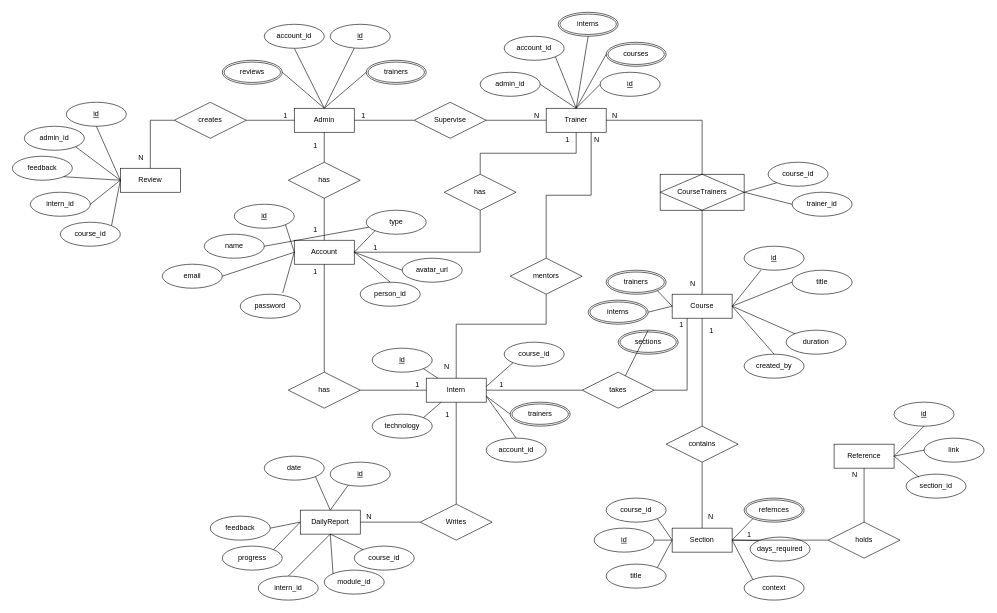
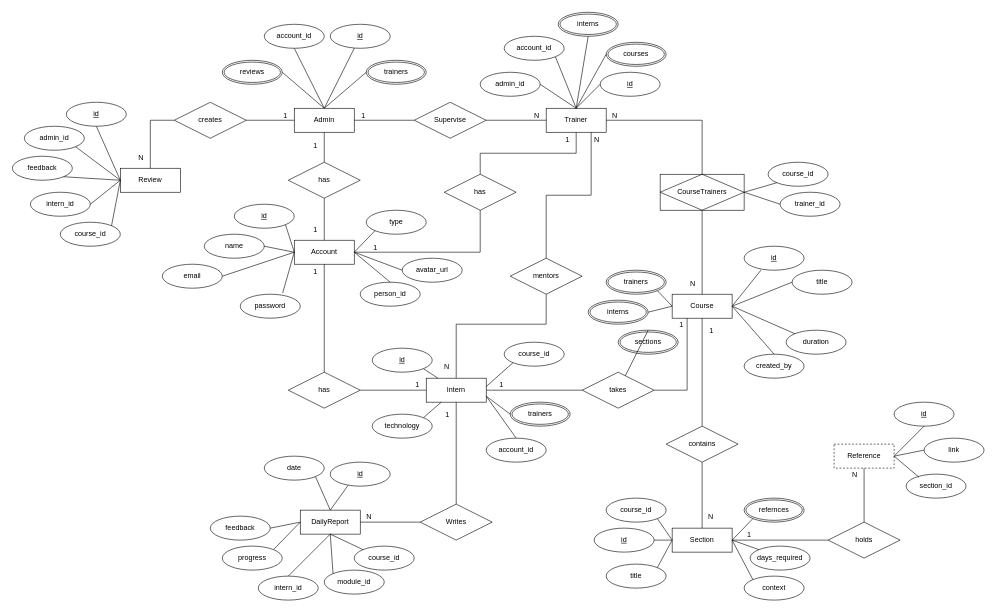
node "trainer_id": moved (822, 204) -> (810, 204)
edge "type" -- "name": now "Account" -- "name"
node "Reference": style solid -> dashed
node "days_required": moved (780, 549) -> (780, 558)
